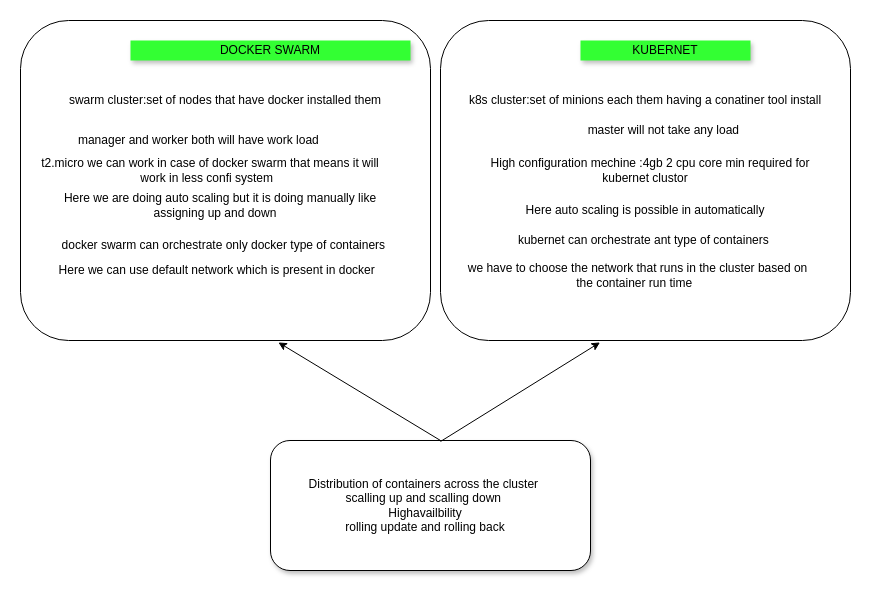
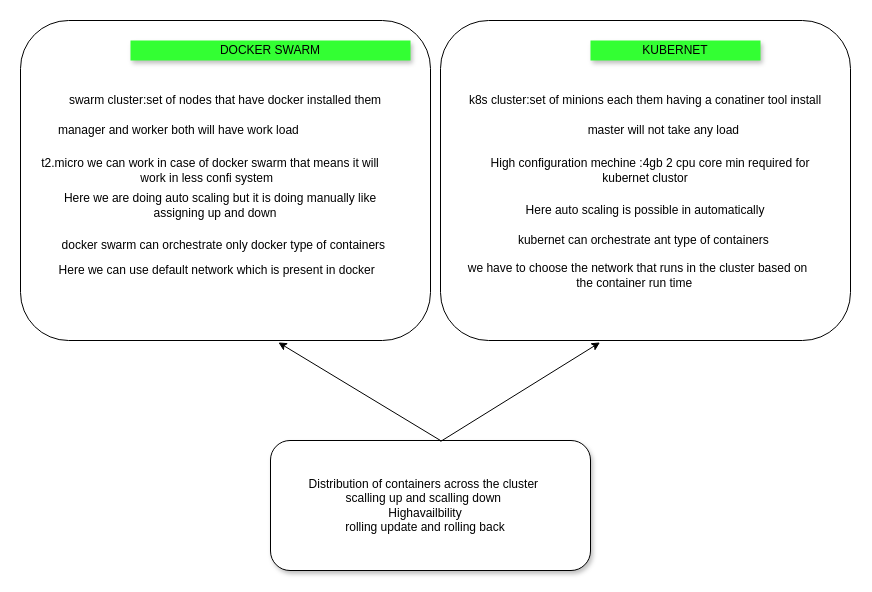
node "KUBERNET": moved (666, 51) -> (676, 51)
node "manager and worker both will have work load": moved (201, 141) -> (181, 131)
